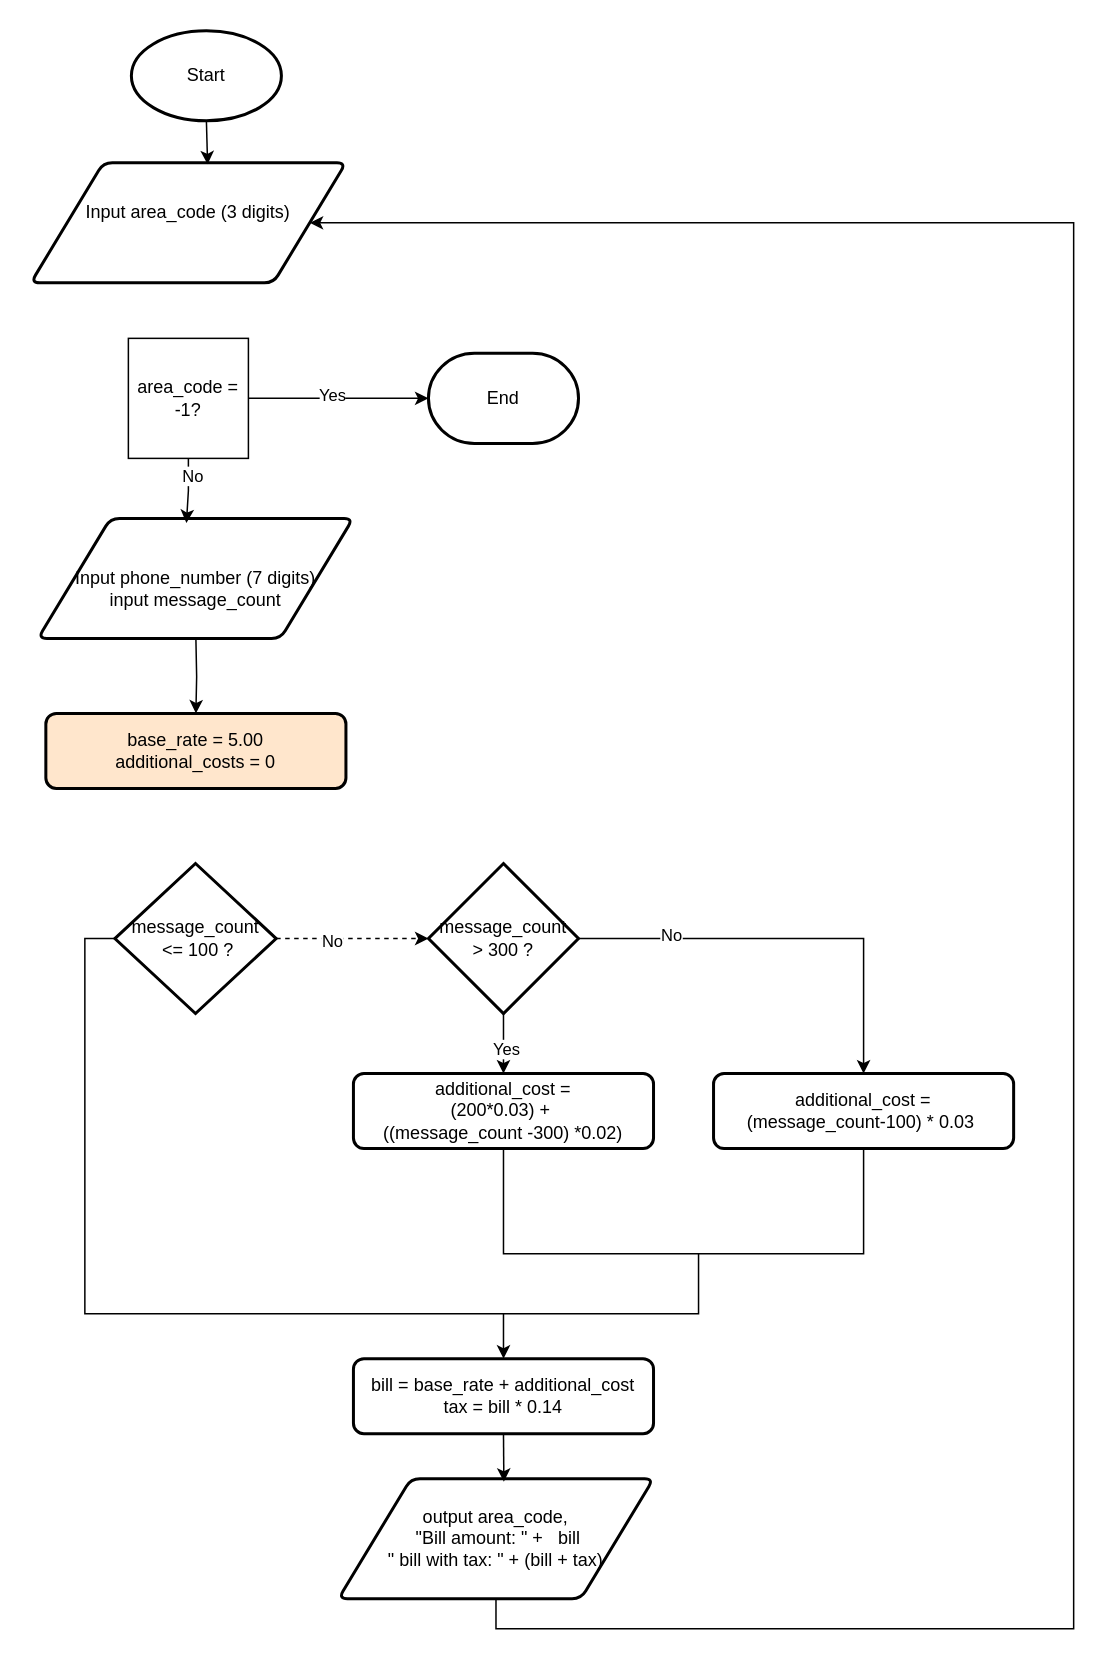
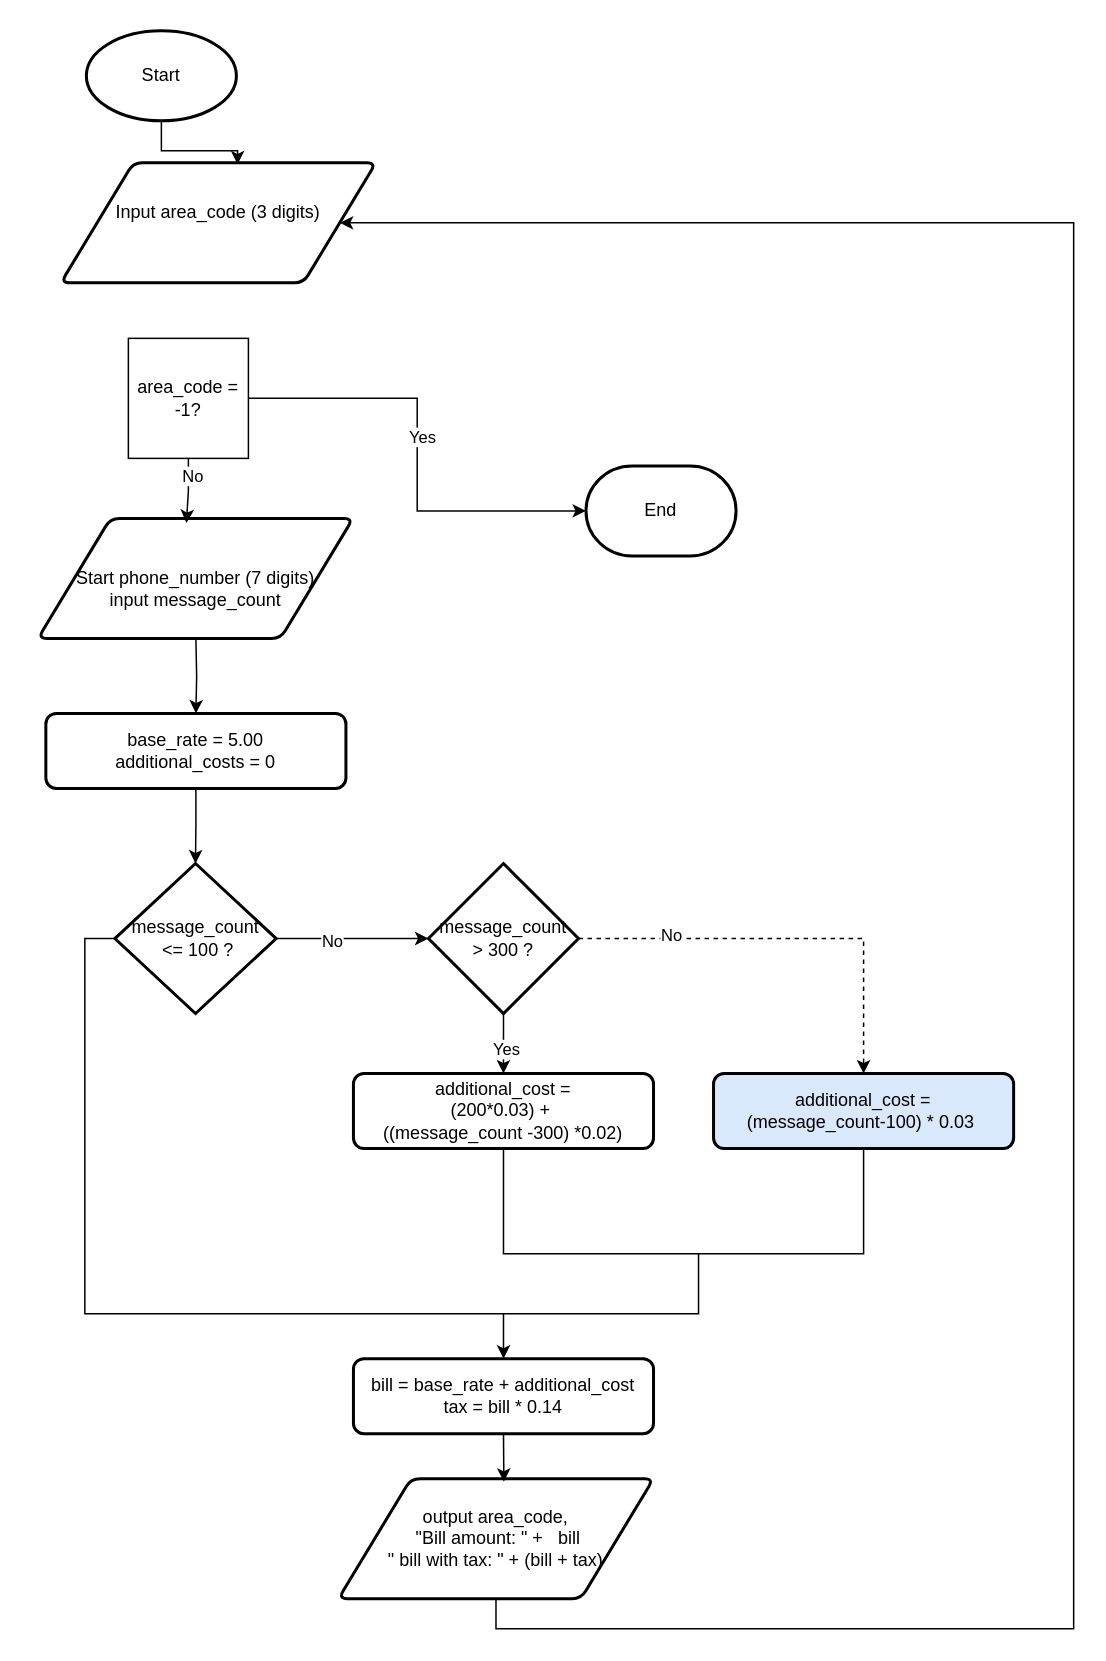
node "Start": moved (206, 76) -> (161, 76)
node "Input area_code (3 digits)": moved (188, 223) -> (218, 223)
node "End": moved (503, 398) -> (661, 511)
node "Input phone_number (7 digits) input message_count": label "Input phone_number (7 digits) input message_count" -> "Start phone_number (7 digits) input message_count"
node "base_rate = 5.00 additional_costs = 0": fillcolor #ffe6cc -> #ffffff
edge "base_rate = 5.00 additional_costs = 0" -> "message_count <= 100 ?": added
edge "message_count <= 100 ?" -> "message_count > 300 ?": style dashed -> solid
edge "message_count > 300 ?" -> "additional_cost = (message_count-100) * 0.03": style solid -> dashed
node "additional_cost = (message_count-100) * 0.03": fillcolor #ffffff -> #dae8fc
